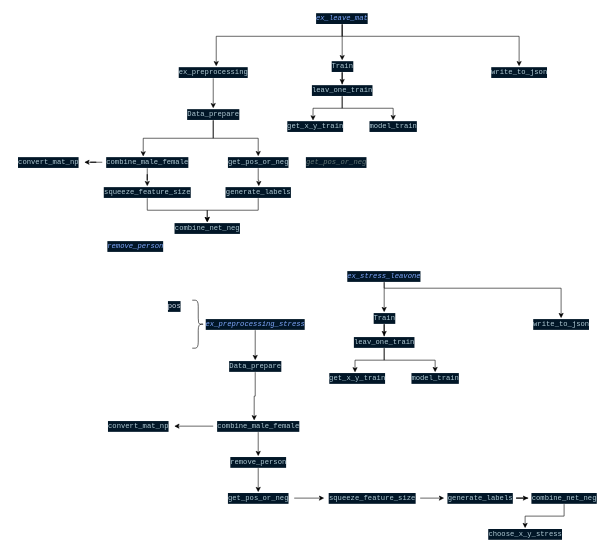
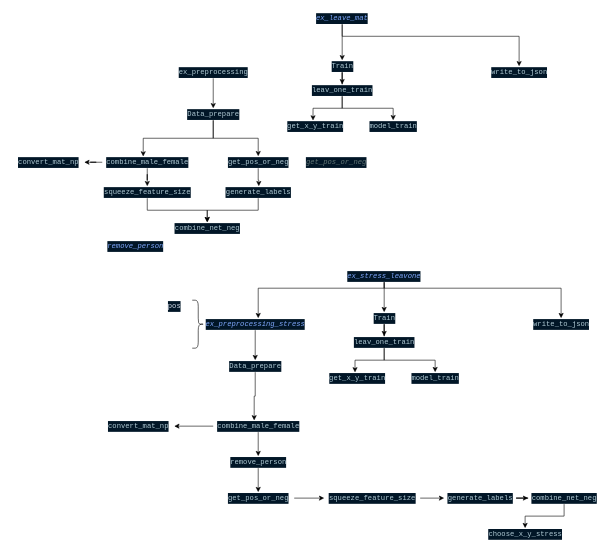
edge "ex_leave_mat" -> "ex_preprocessing": removed
edge "ex_stress_leavone" -> "ex_preprocessing_stress": added
